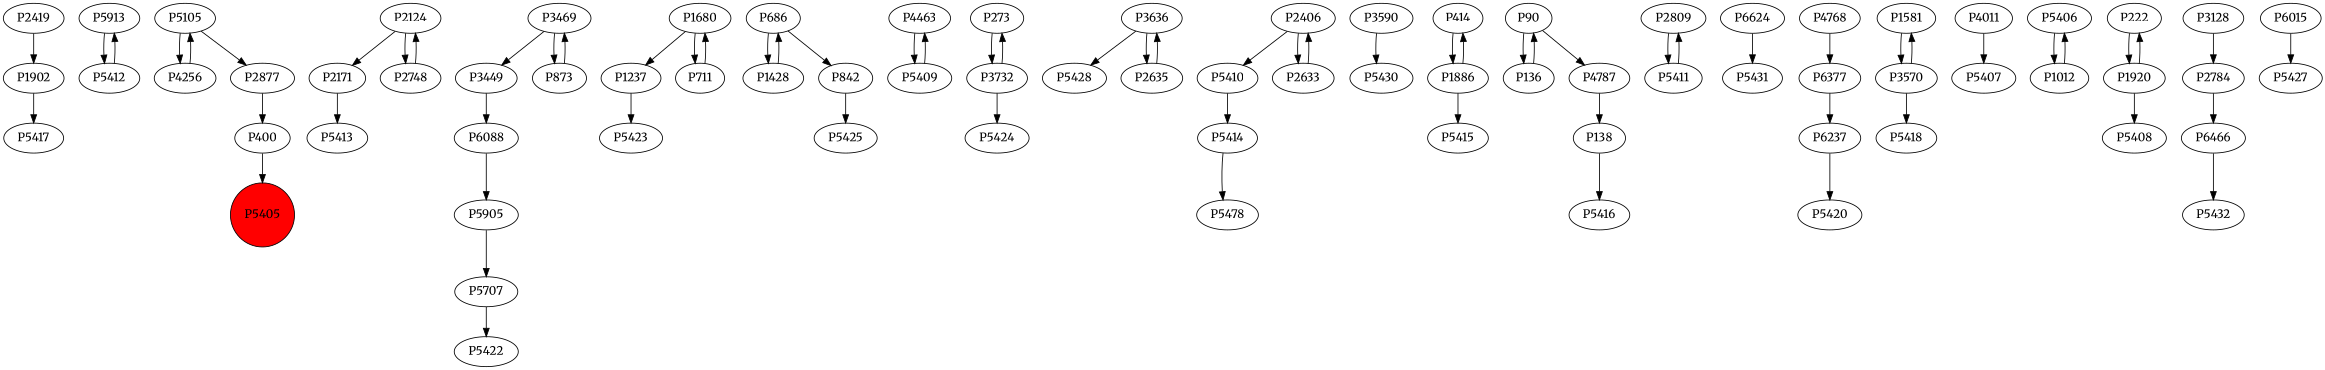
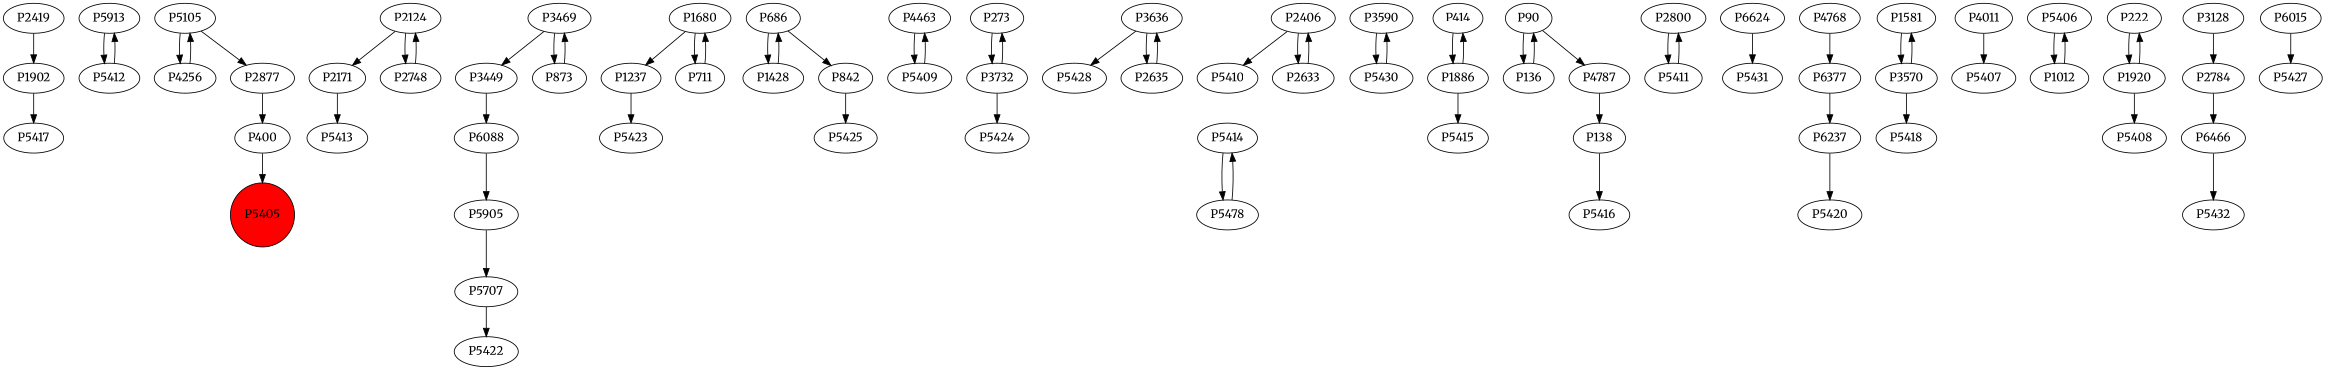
node "P2809": label "P2809" -> "P2800"
edge "P5430" -> "P3590": added
edge "P5410" -> "P5414": now "P5478" -> "P5414"
